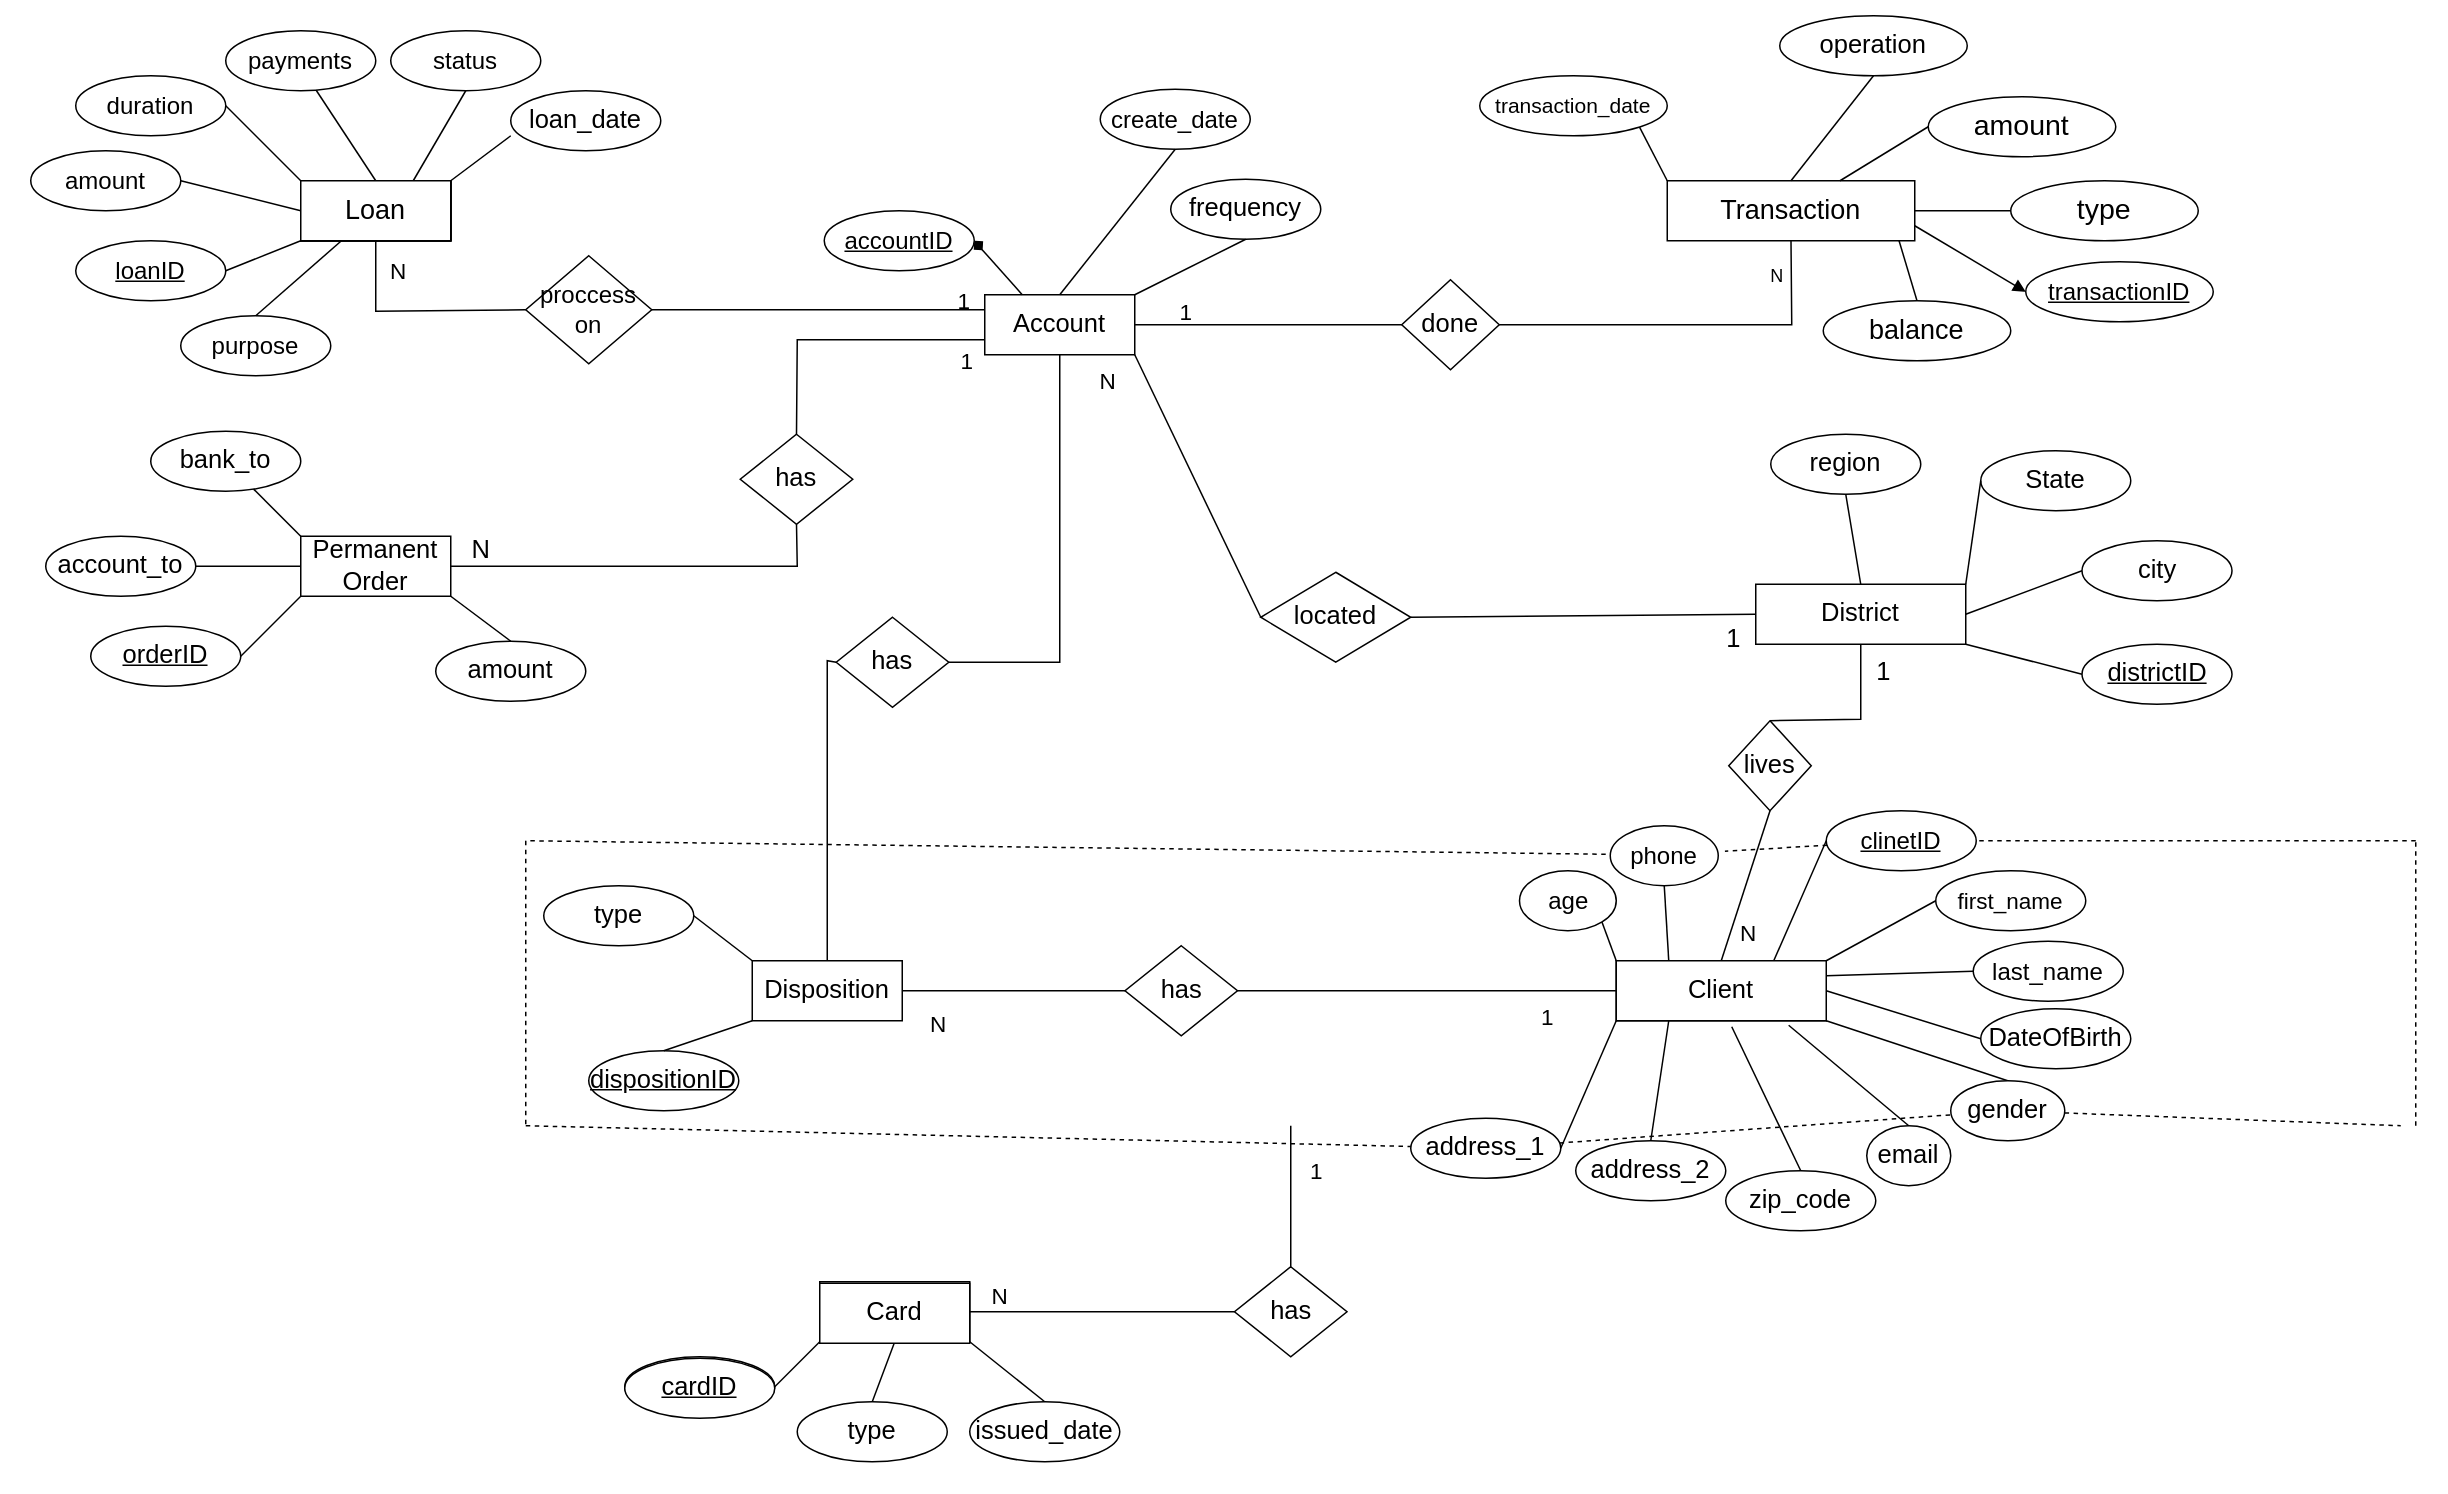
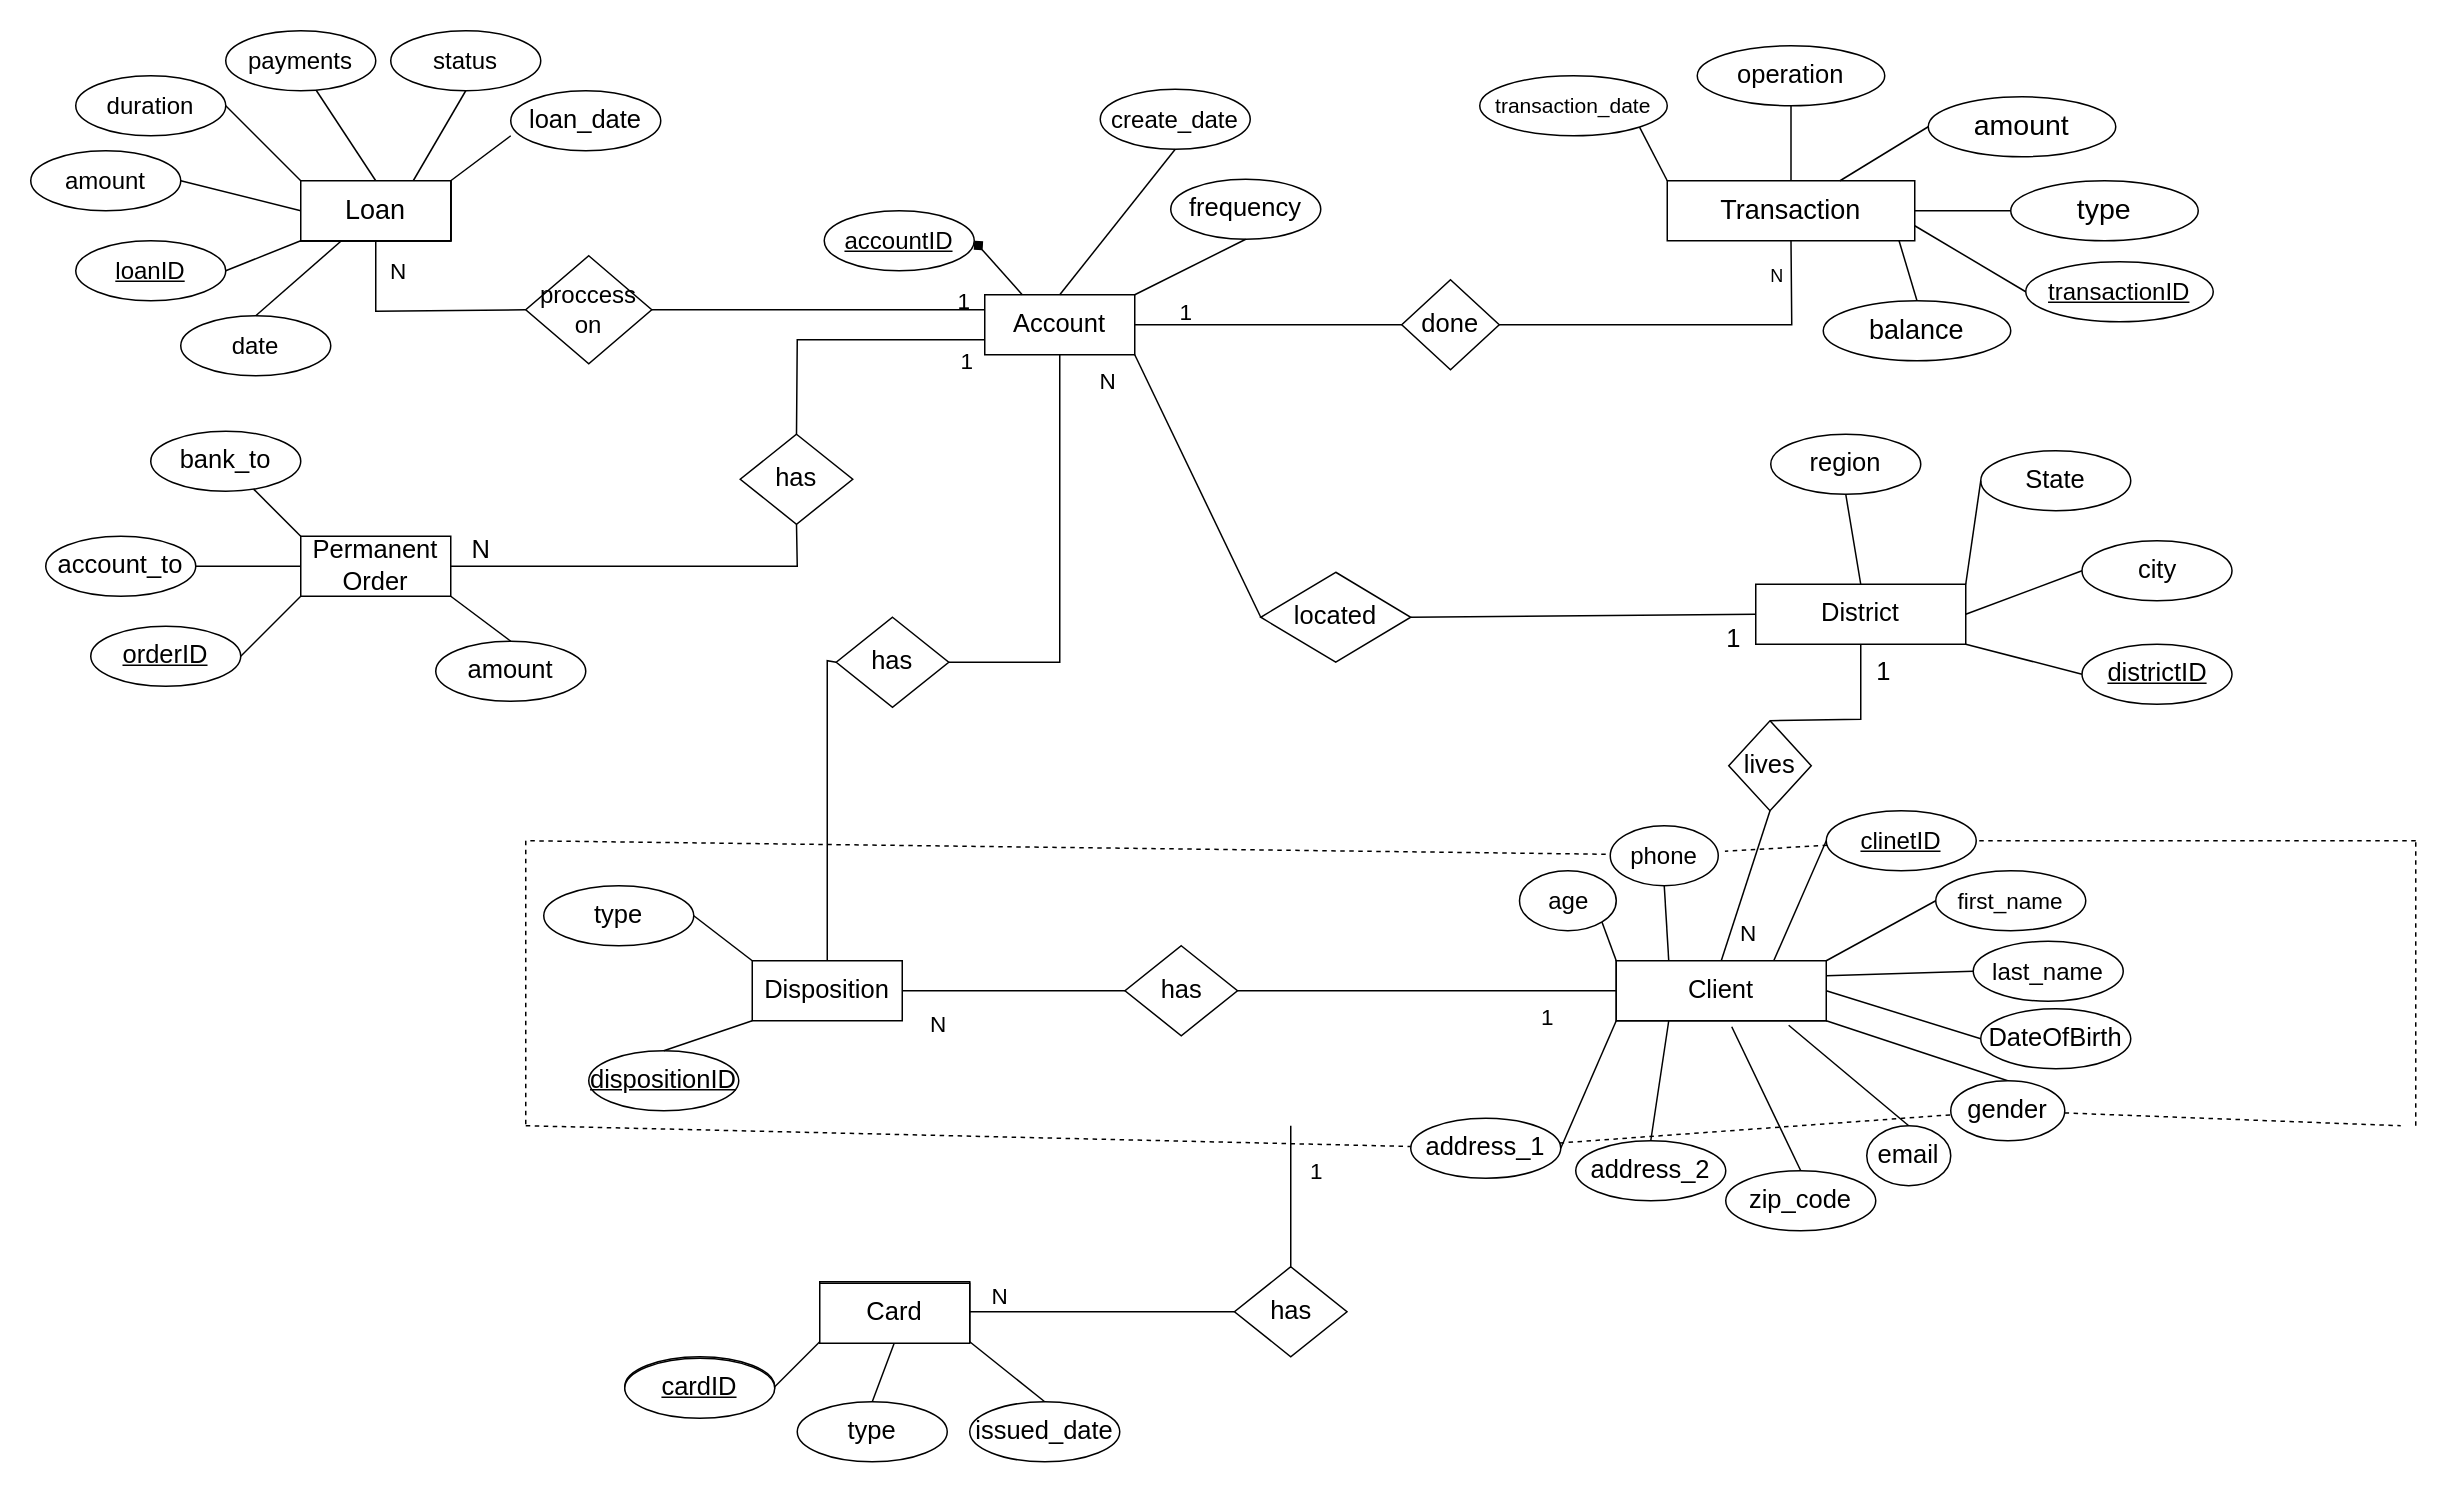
node "operation": moved (1874, 46) -> (1791, 76)
edge "Transaction" -> "transactionID": arrowhead block -> none
node "purpose": label "purpose" -> "date"
